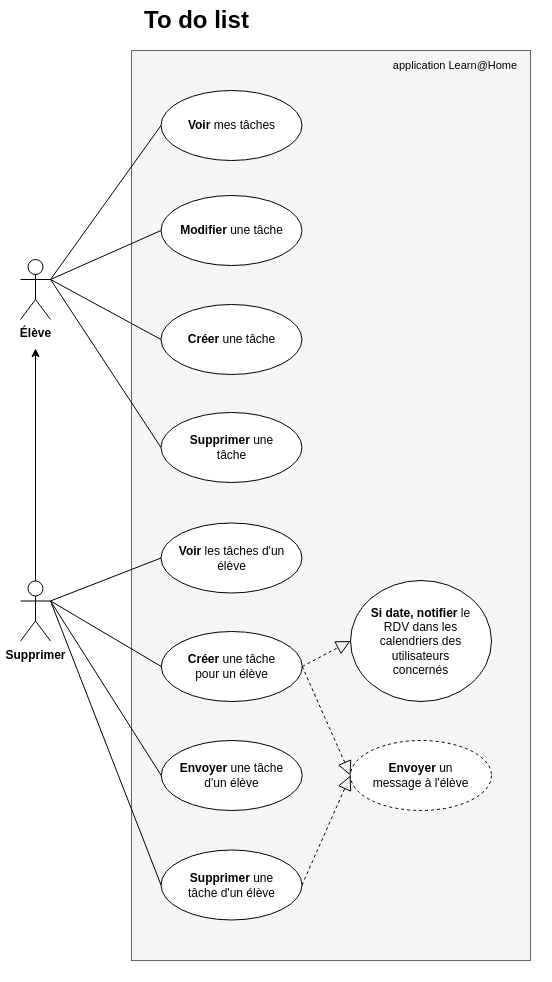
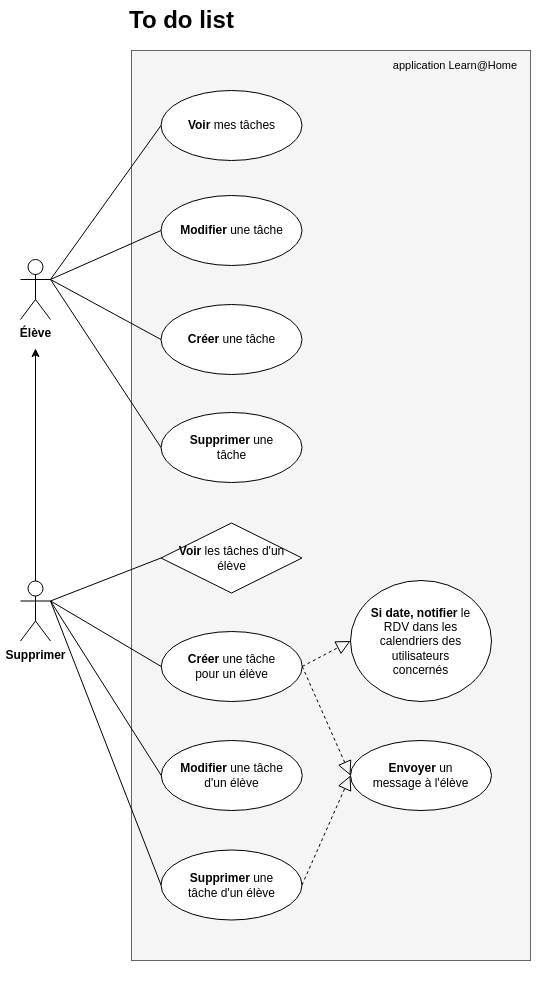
node "To do list": moved (258, 31) -> (243, 31)
node "Voir les tâches d'un élève": shape ellipse -> diamond
node "Envoyer une tâche d'un élève": label "Envoyer une tâche d'un élève" -> "Modifier une tâche d'un élève"
node "Envoyer un message à l'élève": style dashed -> solid
